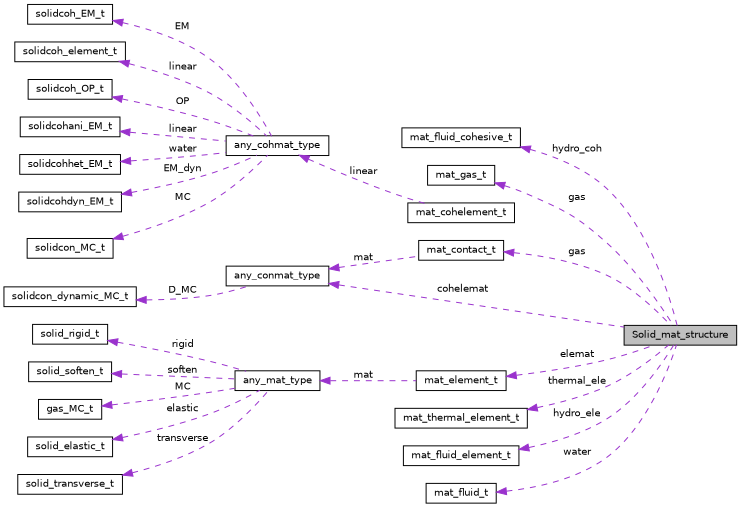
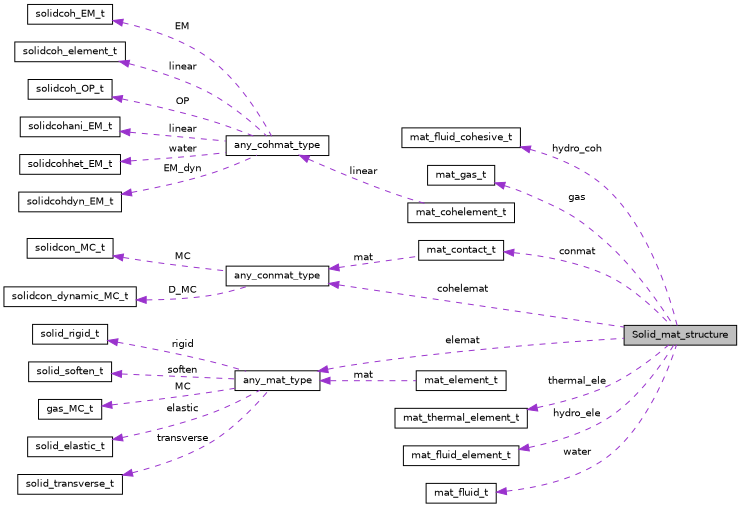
edge "any_cohmat_type" -> "solidcon_MC_t": now "any_conmat_type" -> "solidcon_MC_t"
edge "Solid_mat_structure" -> "mat_contact_t": label " gas" -> " conmat"
edge "Solid_mat_structure" -> "mat_element_t": now "Solid_mat_structure" -> "any_mat_type"
